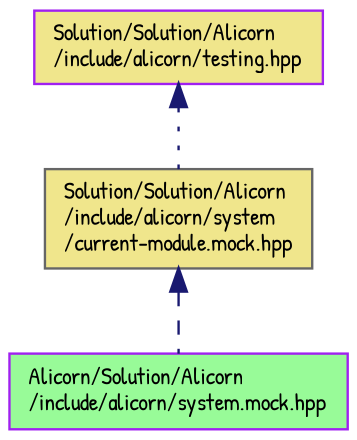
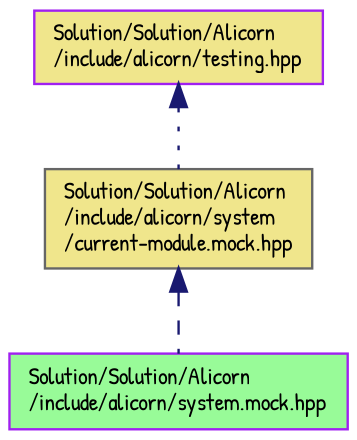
node "Alicorn/Solution/Alicorn /include/alicorn/system.mock.hpp": label "Alicorn/Solution/Alicorn /include/alicorn/system.mock.hpp" -> "Solution/Solution/Alicorn /include/alicorn/system.mock.hpp"
